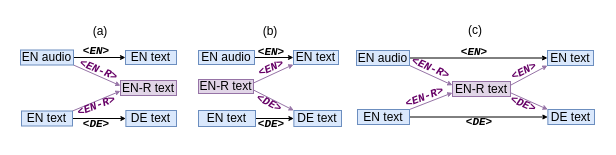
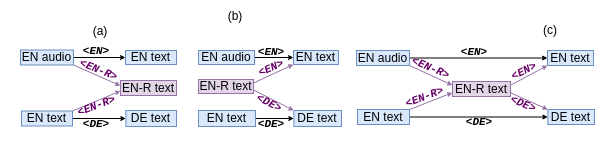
node "(c)": moved (476, 31) -> (551, 31)
node "(b)": moved (271, 32) -> (236, 17)
